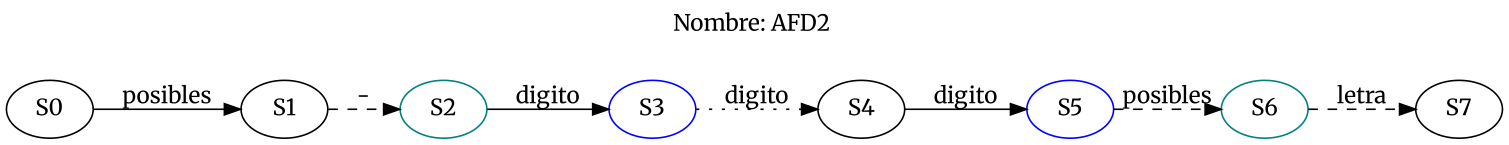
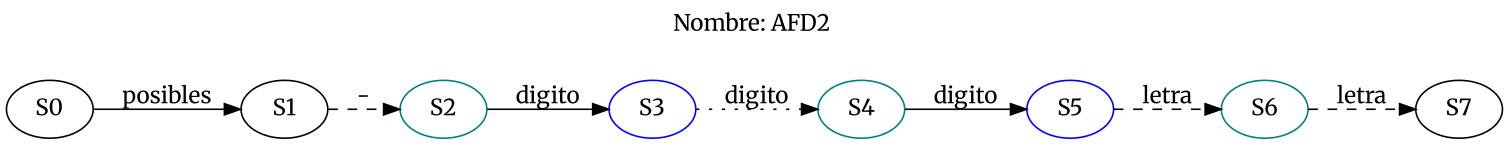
edge "S5" -> "S6": label "posibles" -> "letra"
node "S4": color black -> teal
